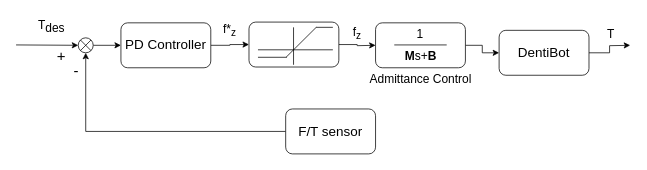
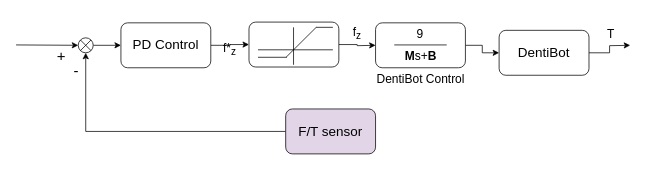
node "Tdes": removed
node "f*z": moved (229, 30) -> (229, 49)
node "1": label "1" -> "9"
node "PD Controller": label "PD Controller" -> "PD Control"
node "Admittance Control": label "Admittance Control" -> "DentiBot Control"
node "F/T sensor": fillcolor #ffffff -> #e1d5e7
